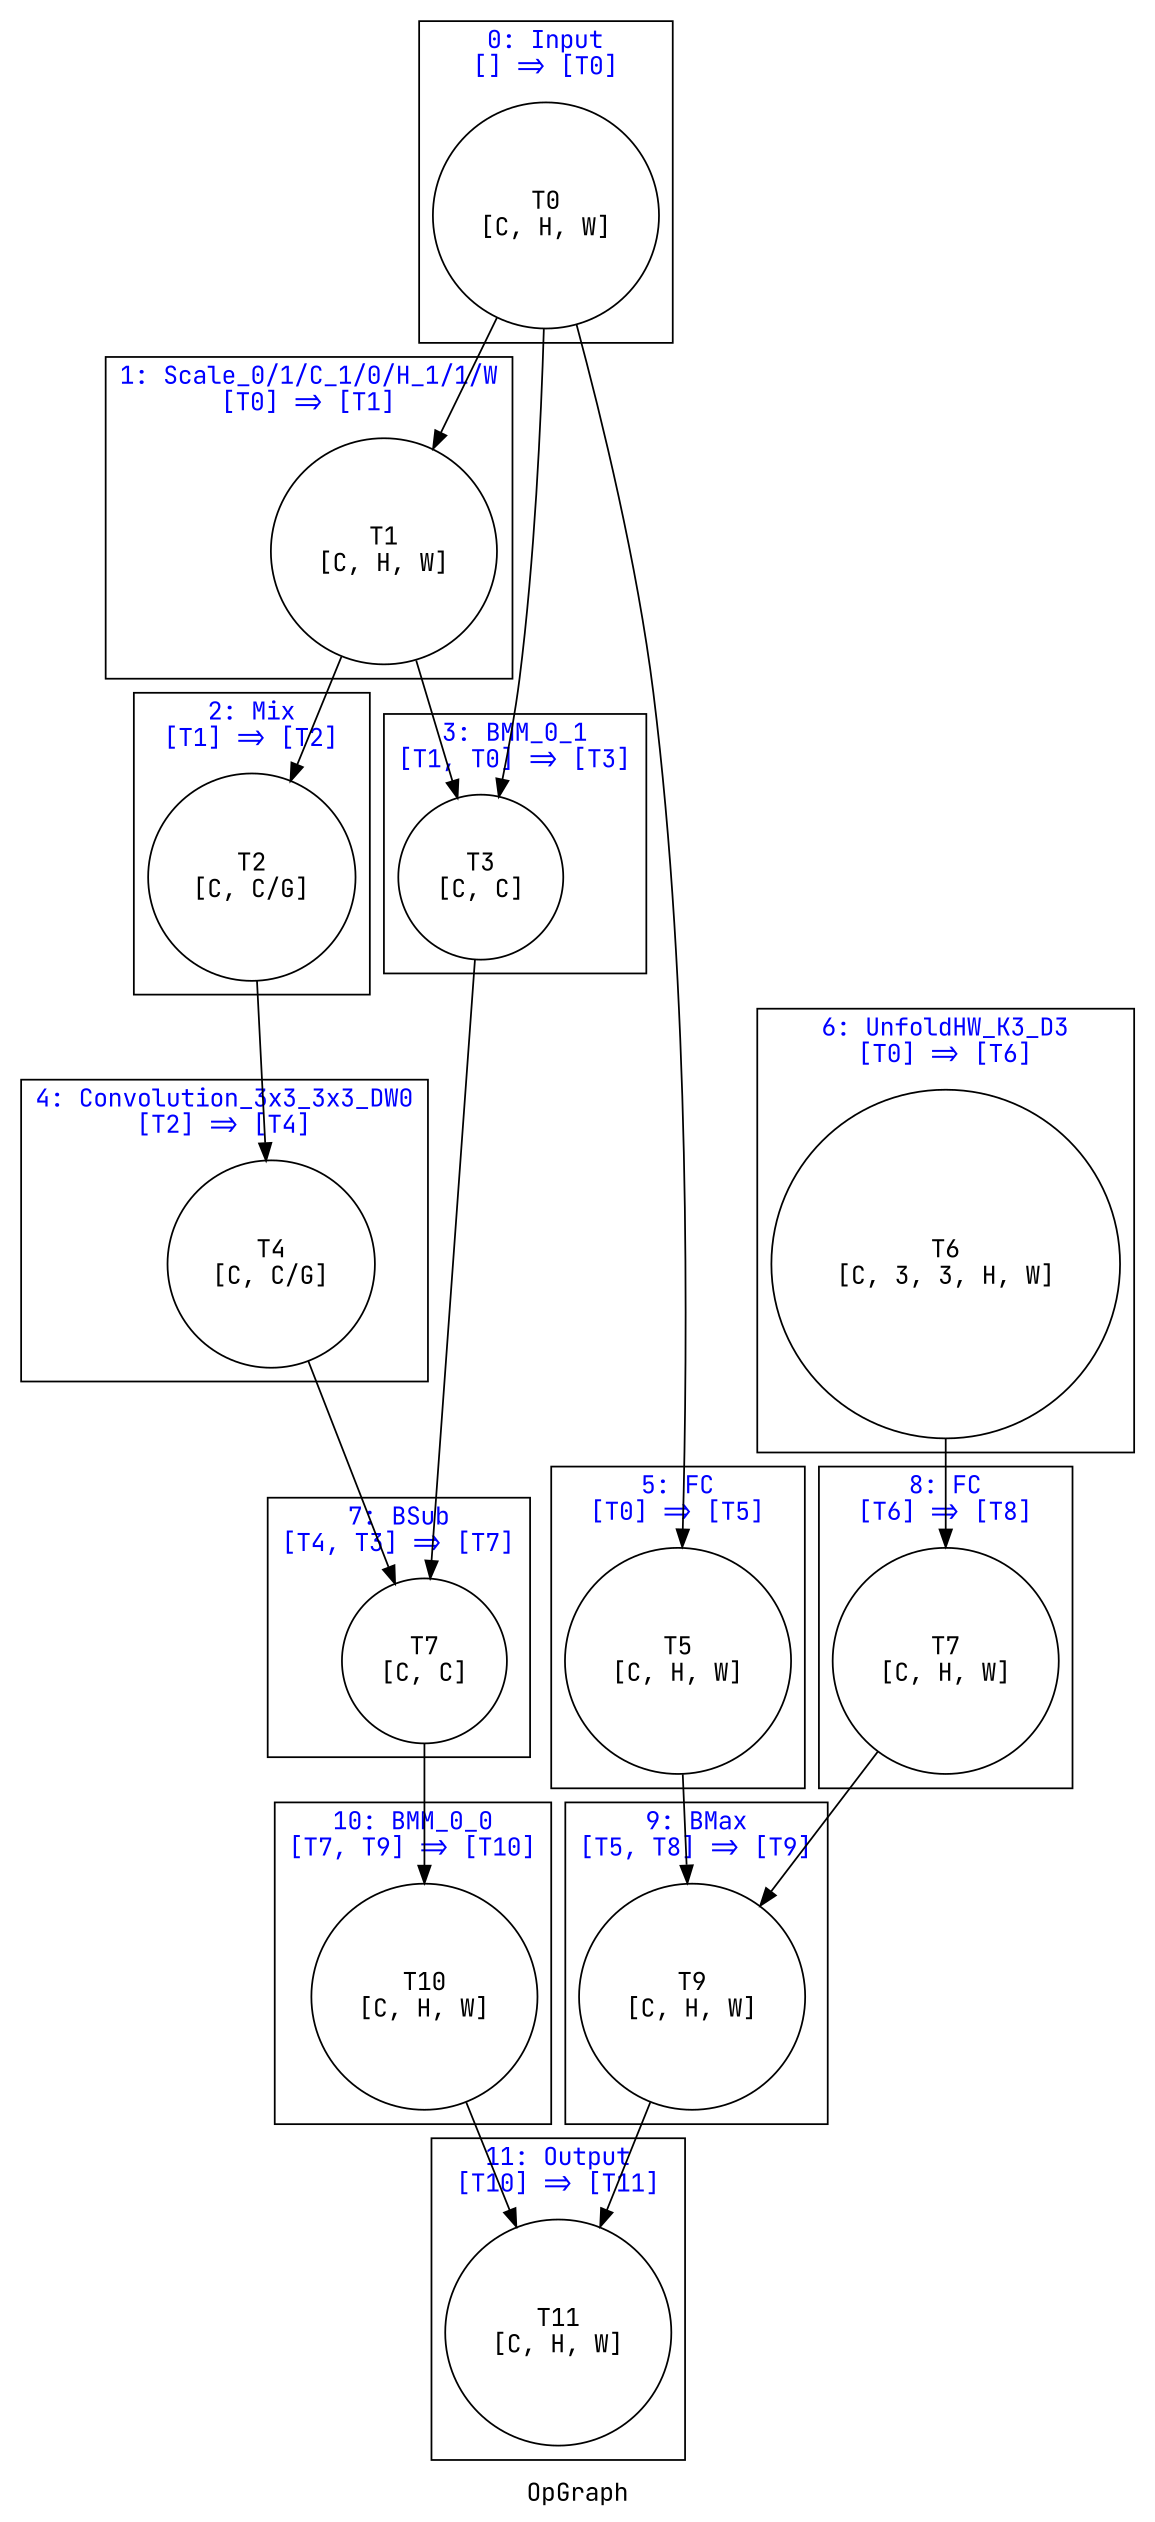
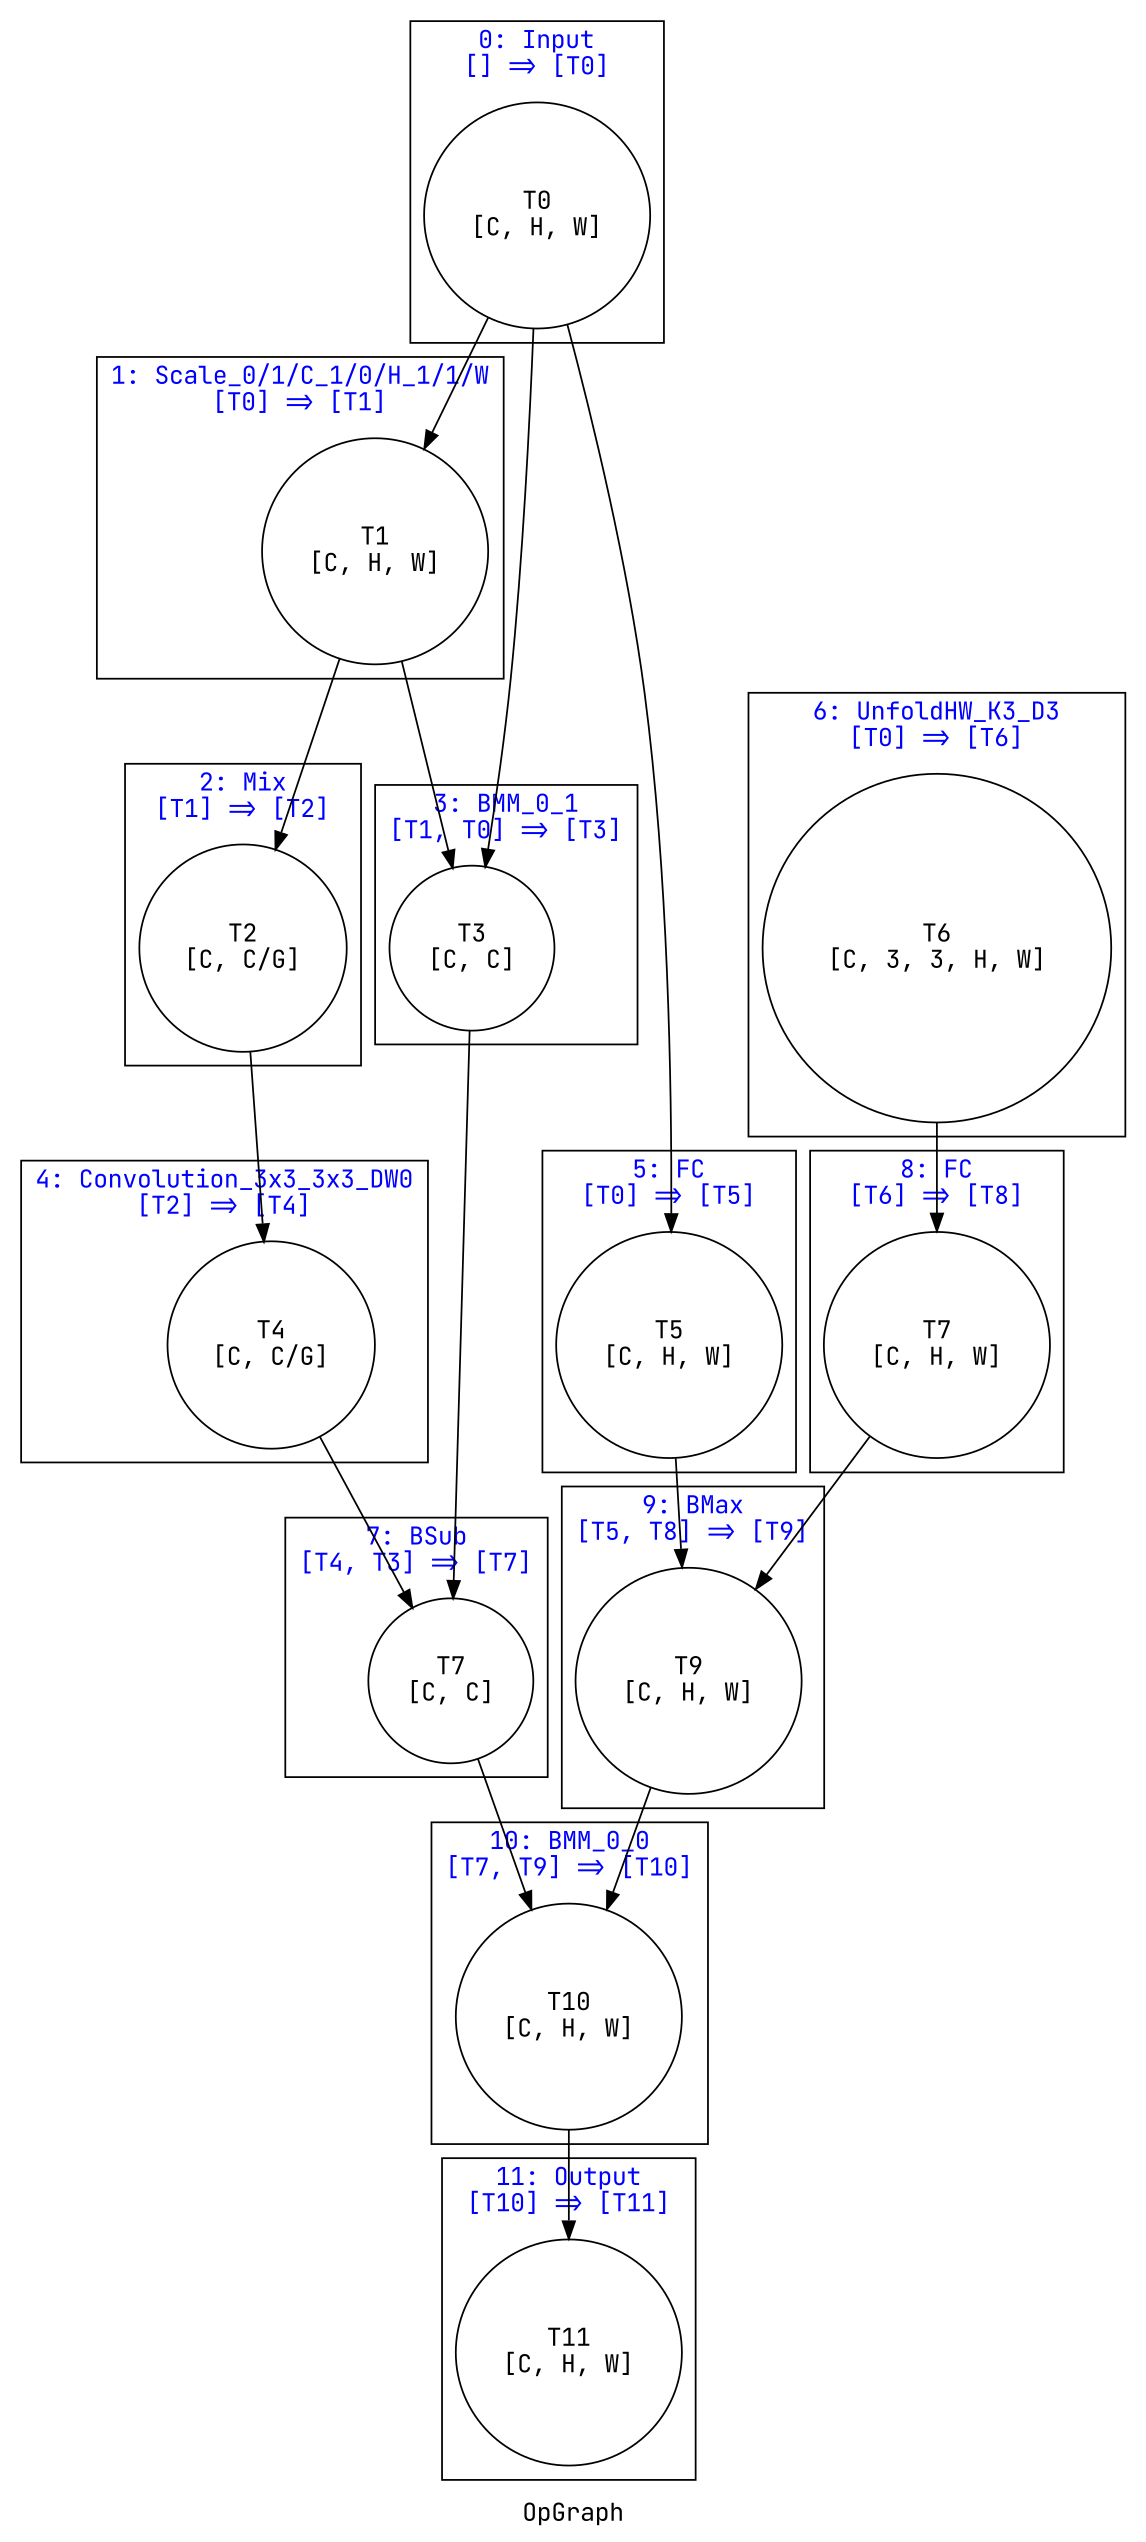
edge "T9 [C, H, W]" -> "T11 [C, H, W]": now "T9 [C, H, W]" -> "T10 [C, H, W]"
